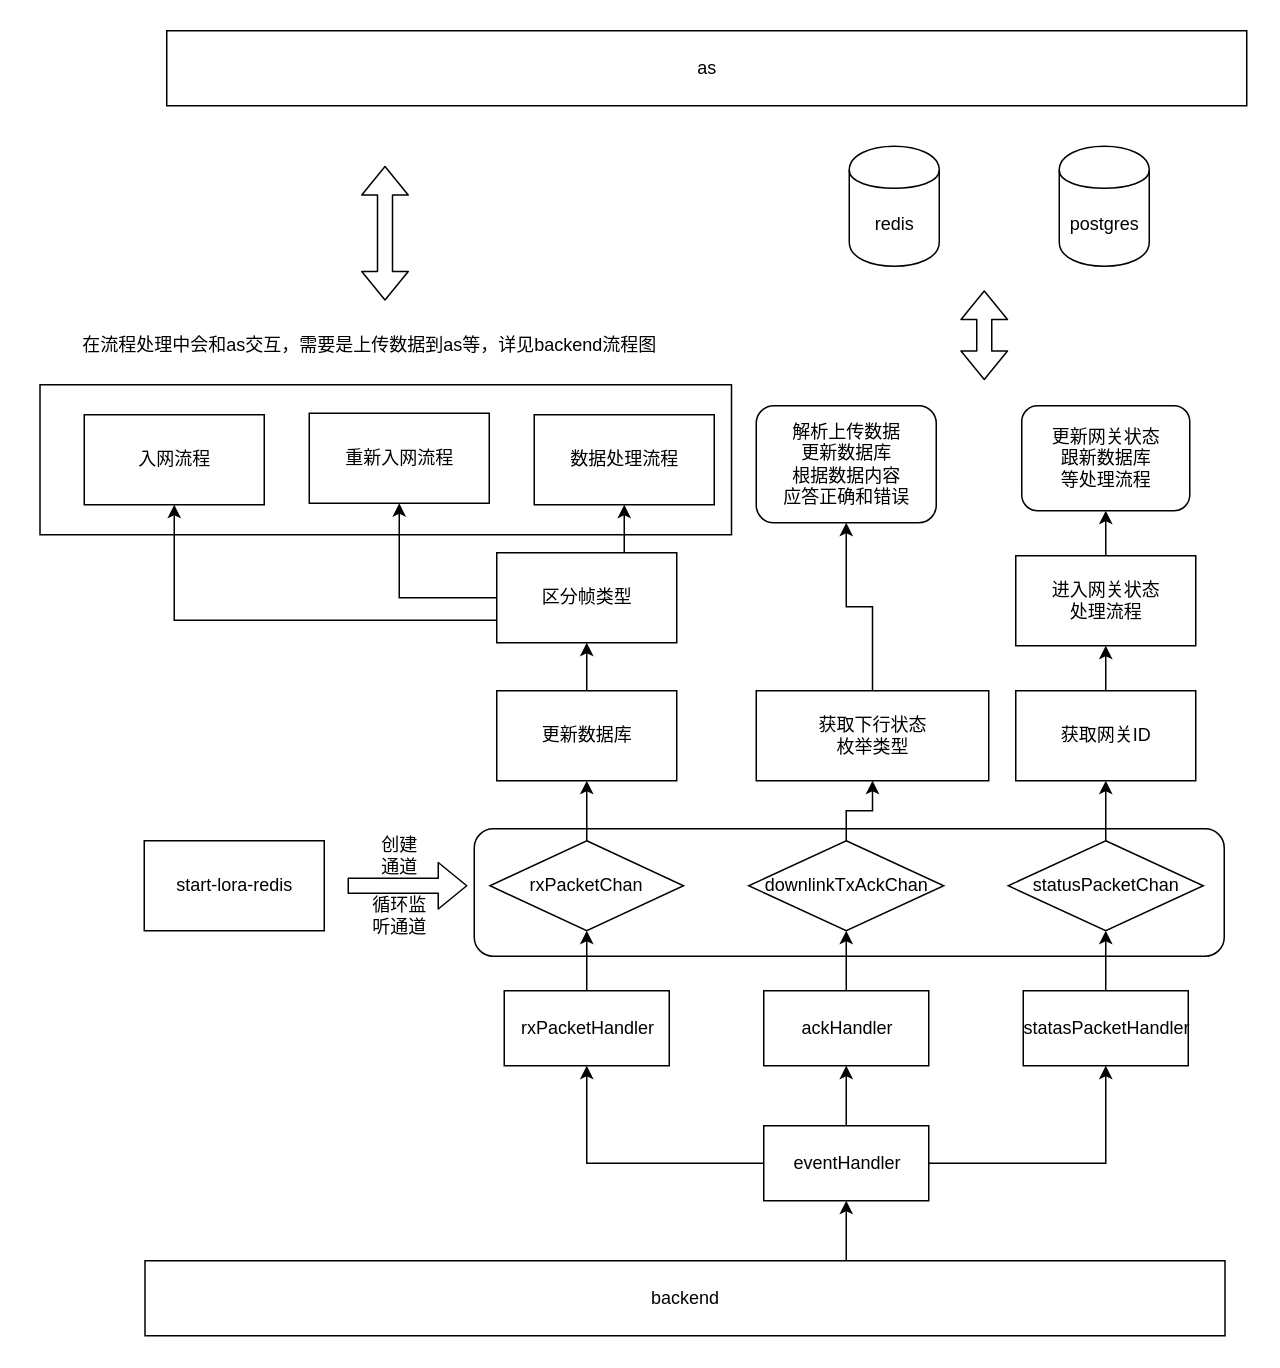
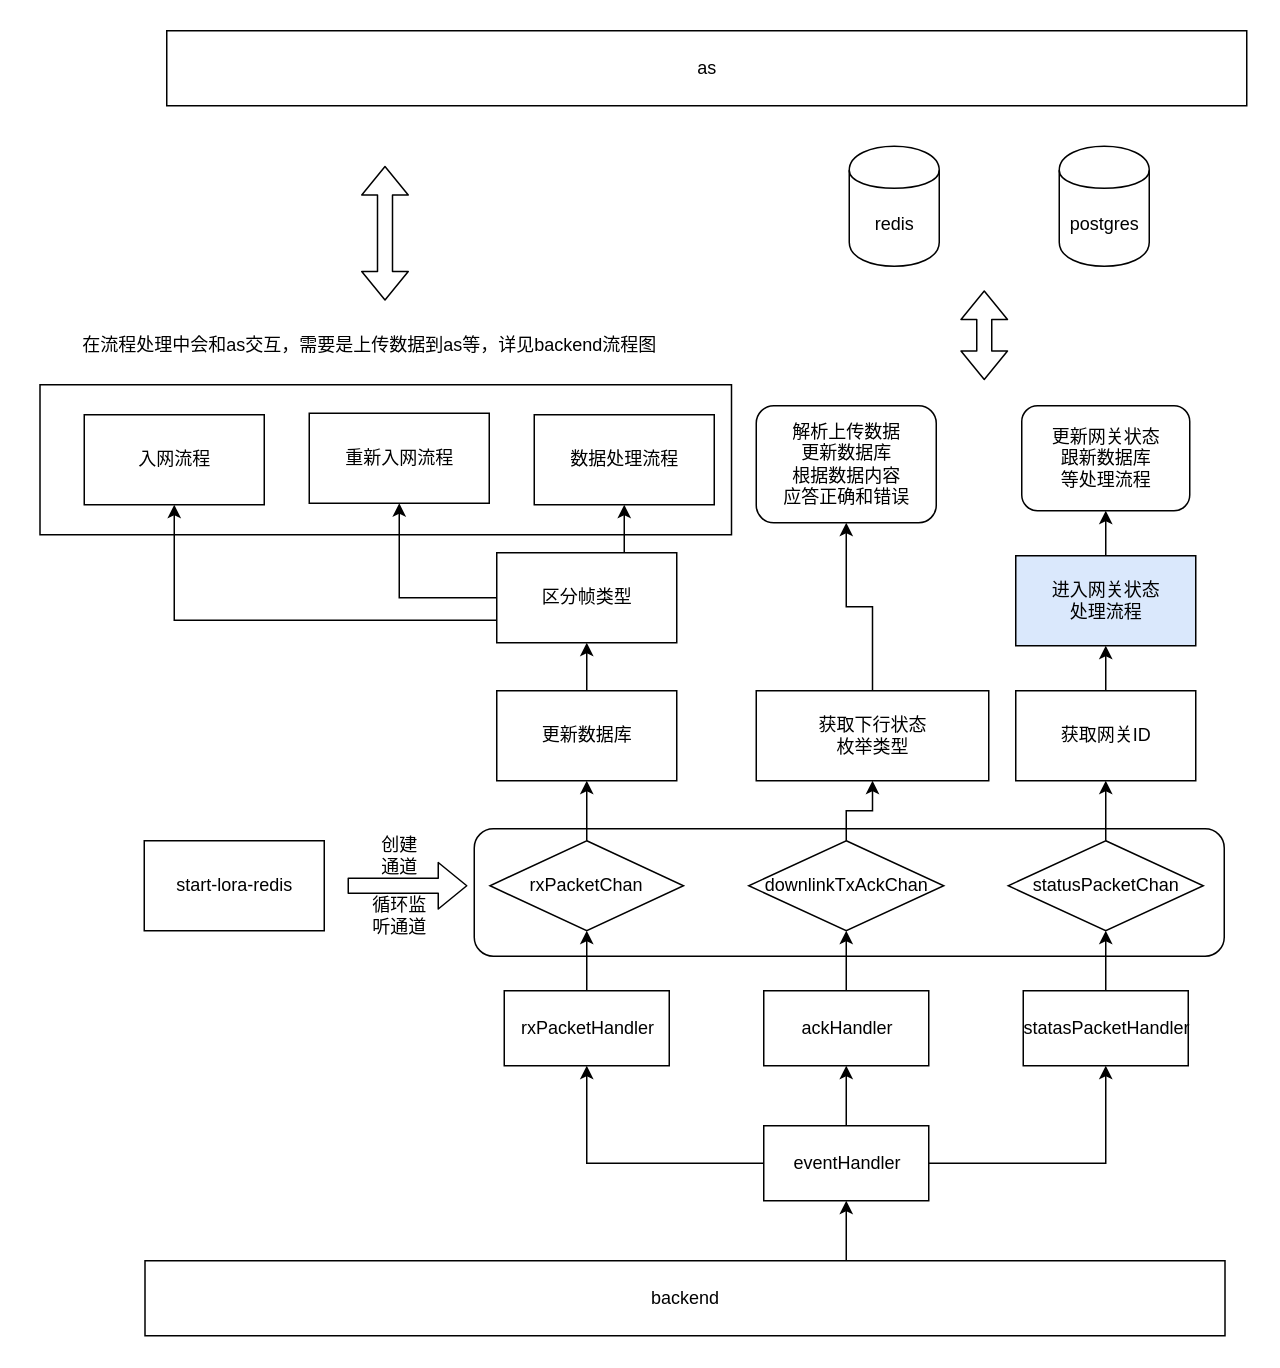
node "进入网关状态 处理流程": fillcolor #ffffff -> #dae8fc
